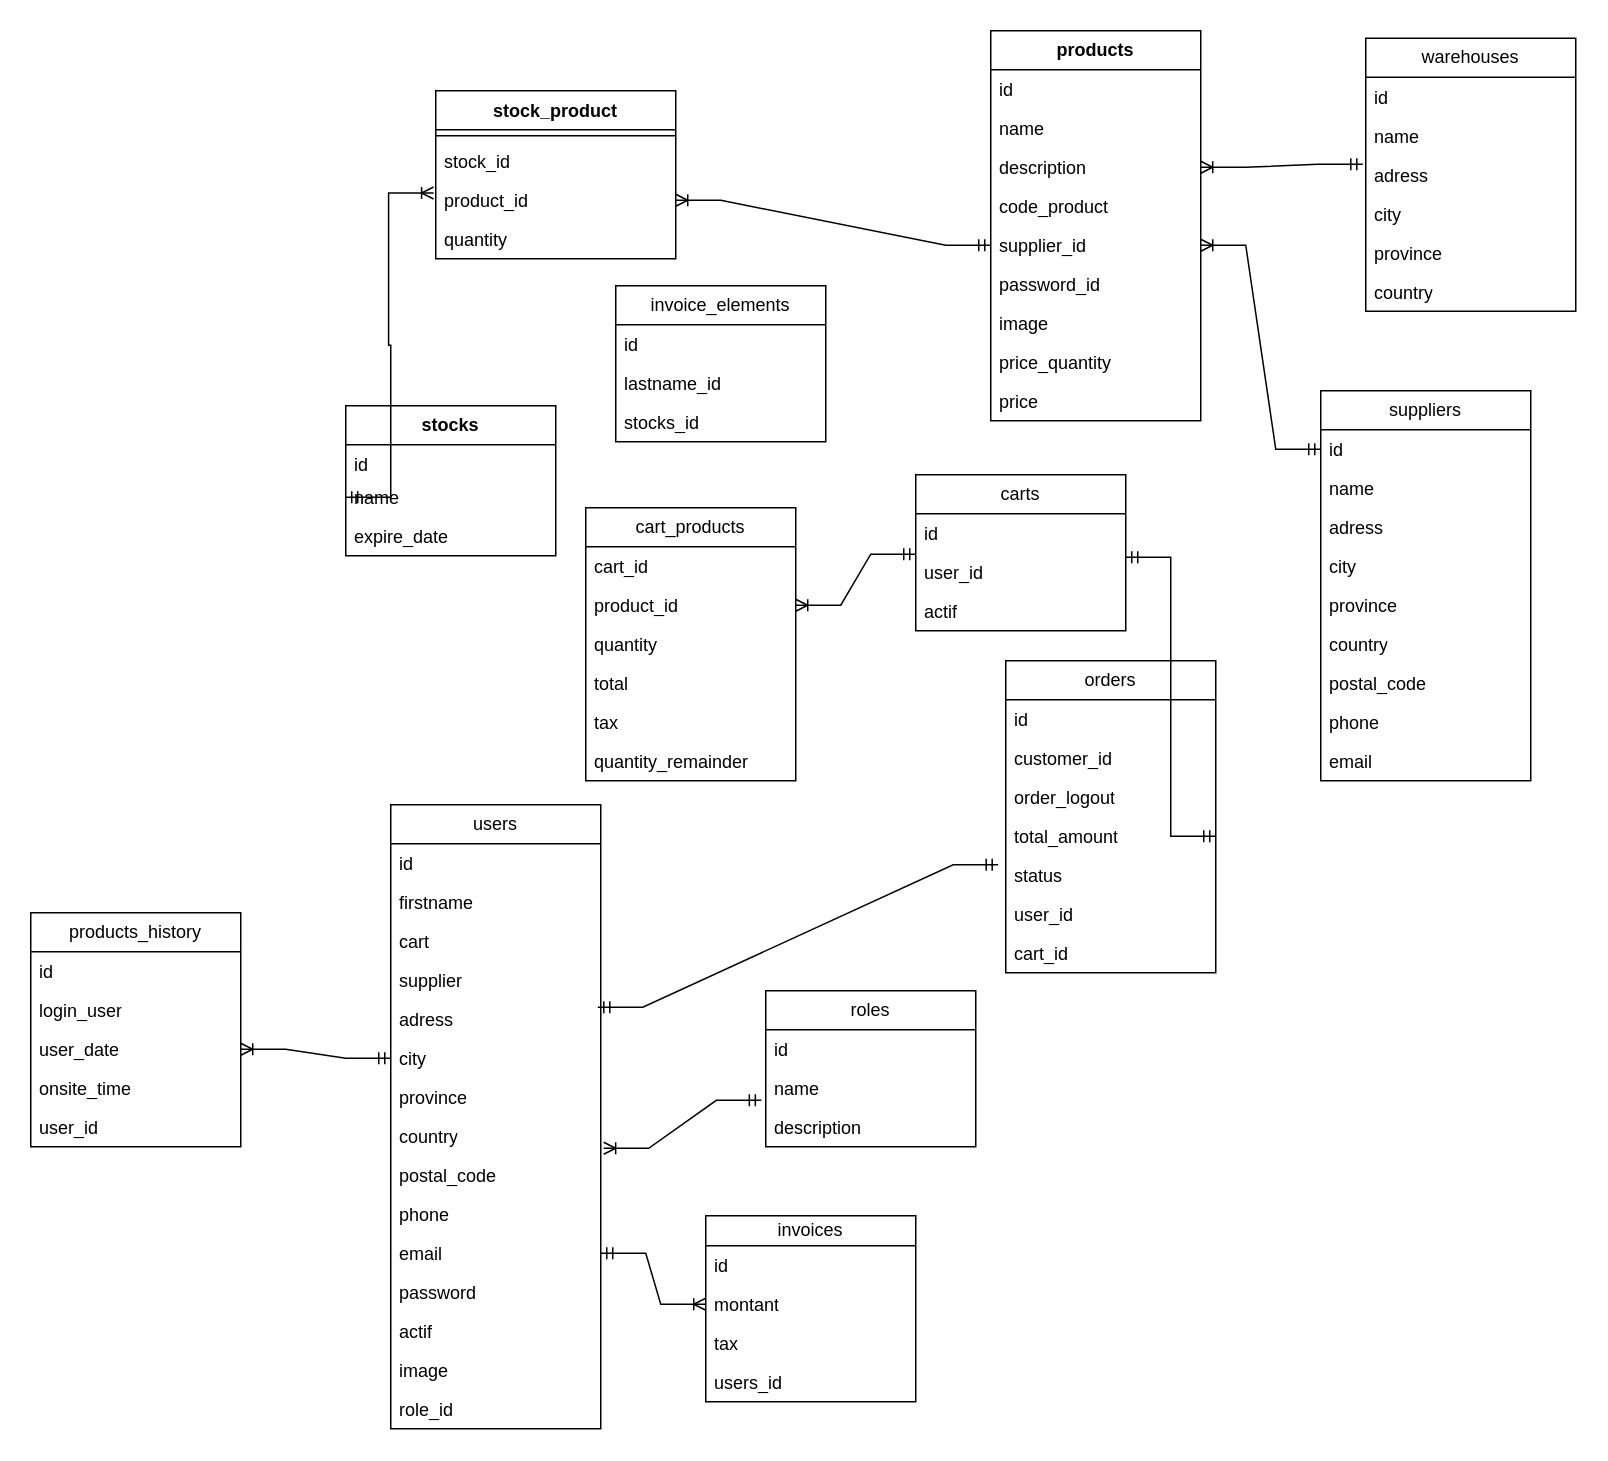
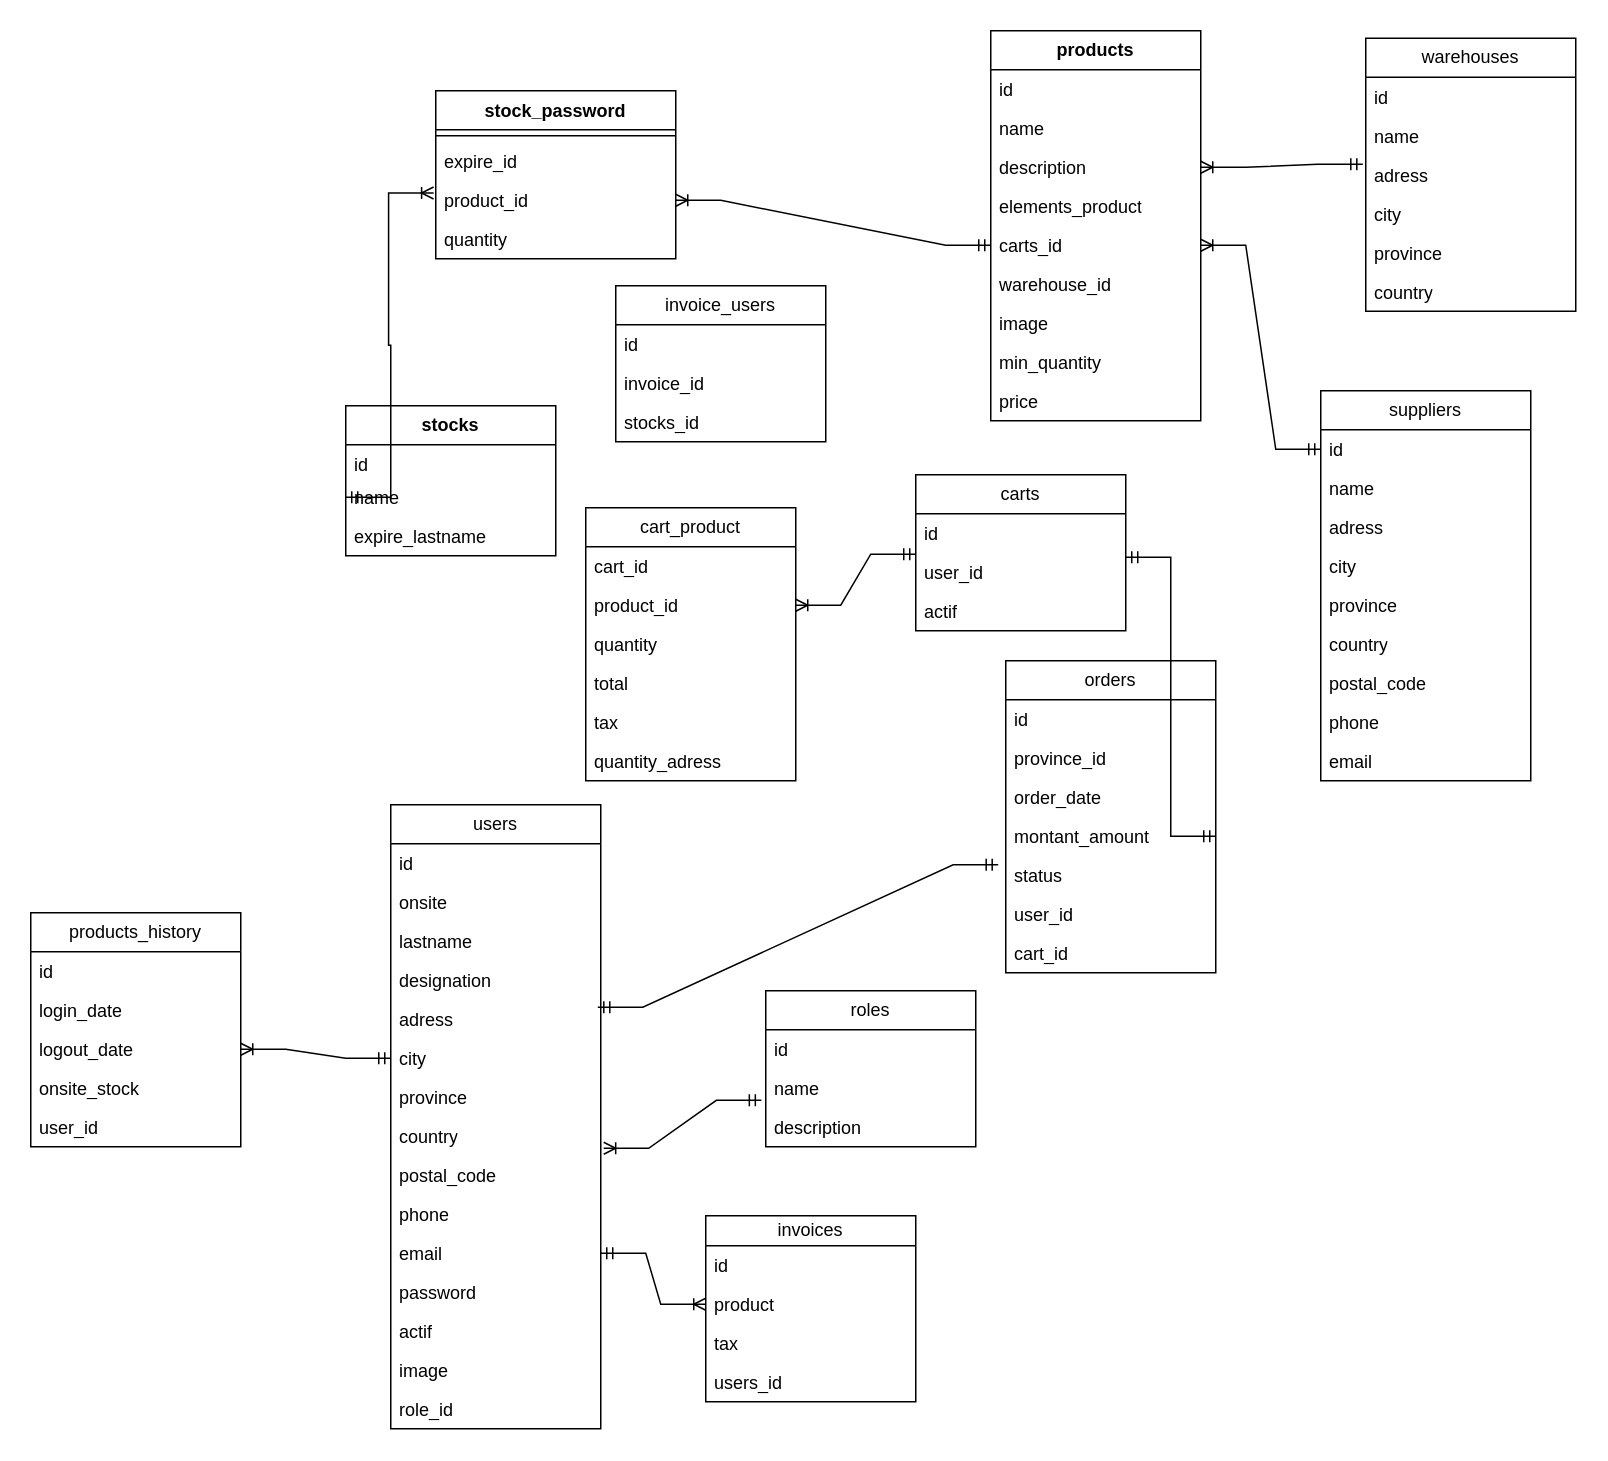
node "stock_product": label "stock_product" -> "stock_password"
node "stock_id": label "stock_id" -> "expire_id"
node "code_product": label "code_product" -> "elements_product"
node "supplier_id": label "supplier_id" -> "carts_id"
node "password_id": label "password_id" -> "warehouse_id"
node "invoice_elements": label "invoice_elements" -> "invoice_users"
node "price_quantity": label "price_quantity" -> "min_quantity"
node "lastname_id": label "lastname_id" -> "invoice_id"
node "cart_products": label "cart_products" -> "cart_product"
node "expire_date": label "expire_date" -> "expire_lastname"
node "customer_id": label "customer_id" -> "province_id"
node "quantity_remainder": label "quantity_remainder" -> "quantity_adress"
node "order_logout": label "order_logout" -> "order_date"
node "total_amount": label "total_amount" -> "montant_amount"
node "firstname": label "firstname" -> "onsite"
node "cart": label "cart" -> "lastname"
node "supplier": label "supplier" -> "designation"
node "login_user": label "login_user" -> "login_date"
node "user_date": label "user_date" -> "logout_date"
node "onsite_time": label "onsite_time" -> "onsite_stock"
node "montant": label "montant" -> "product"
